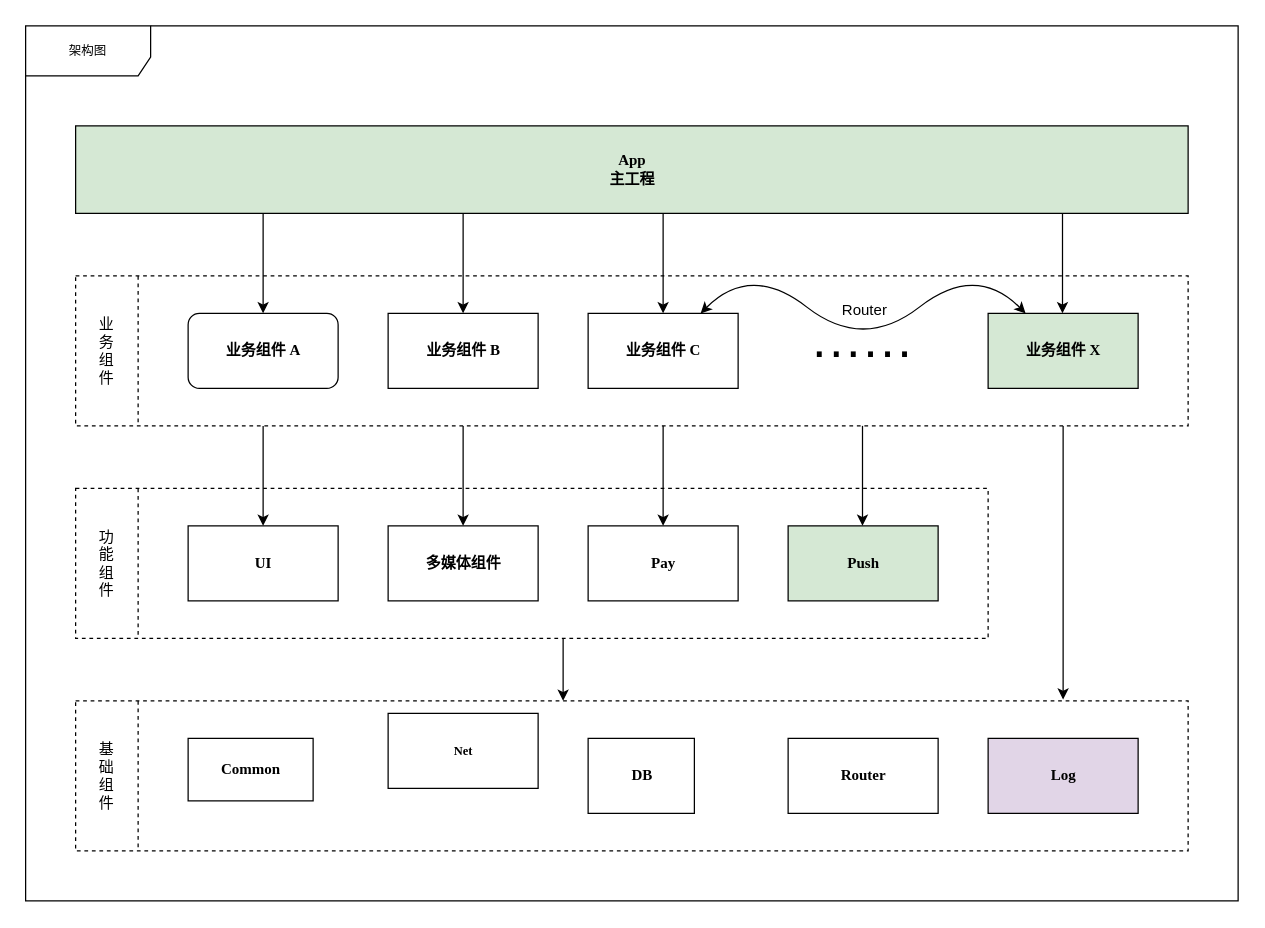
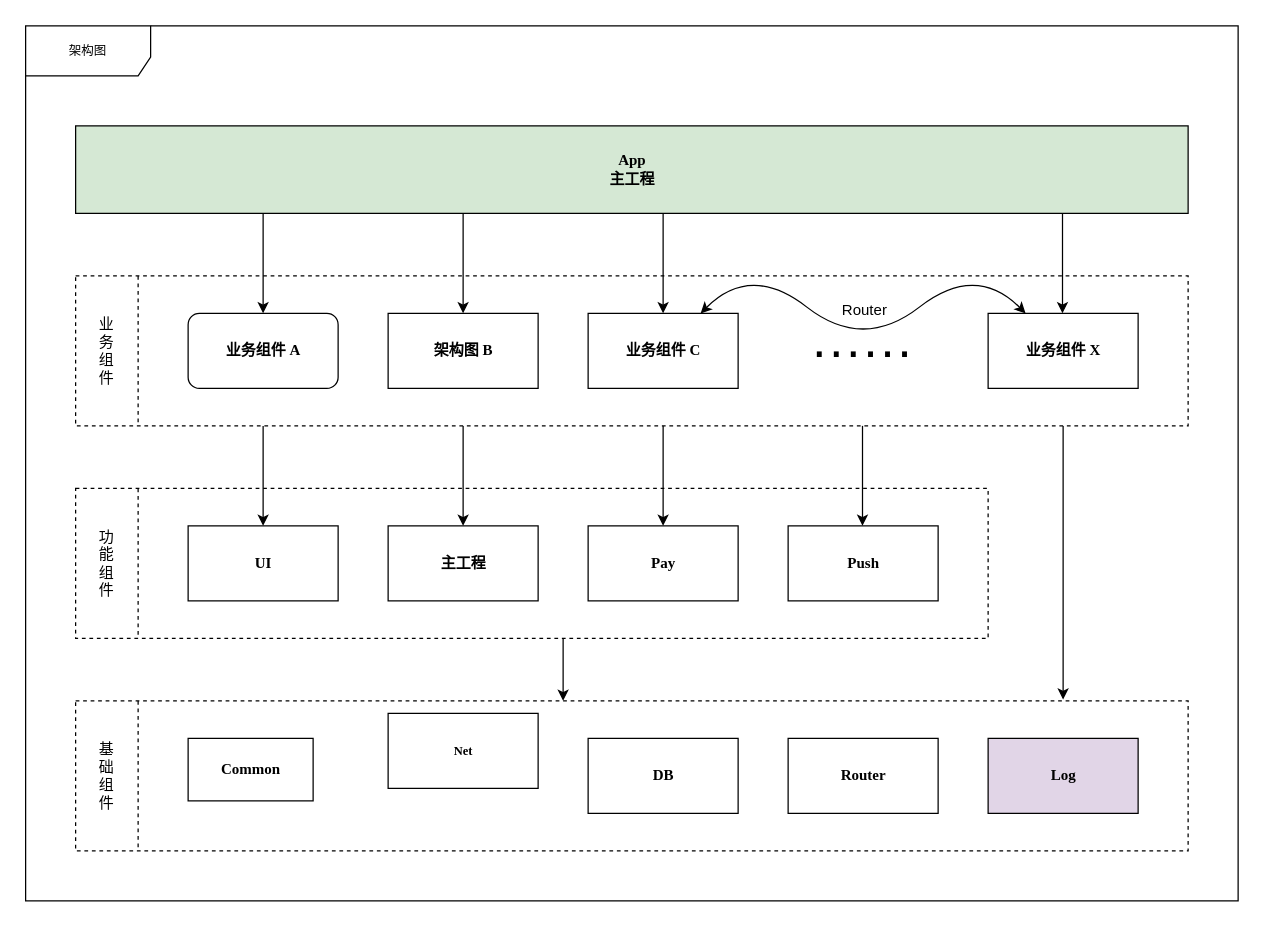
node "业务组件 B": label "业务组件 B" -> "架构图 B"
node "业务组件 X": fillcolor #d5e8d4 -> #ffffff
node "多媒体组件": label "多媒体组件" -> "主工程"
node "Push": fillcolor #d5e8d4 -> #ffffff
node "DB": size 106x75 -> 150x75
